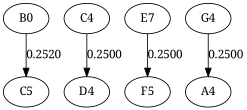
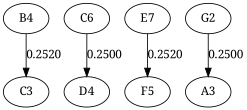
node "B0": label "B0" -> "B4"
node "C4": label "C4" -> "C6"
node "G4": label "G4" -> "G2"
edge "E7" -- "F5": label "0.2500" -> "0.2520"
node "C5": label "C5" -> "C3"
node "A4": label "A4" -> "A3"
